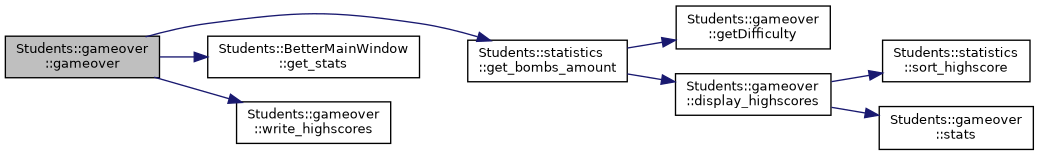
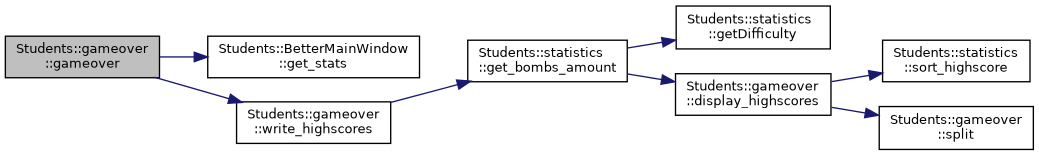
edge "Students::gameover ::gameover" -> "Students::statistics ::get_bombs_amount": now "Students::gameover ::write_highscores" -> "Students::statistics ::get_bombs_amount"
node "Students::gameover ::getDifficulty": label "Students::gameover ::getDifficulty" -> "Students::statistics ::getDifficulty"
node "Students::gameover ::stats": label "Students::gameover ::stats" -> "Students::gameover ::split"
